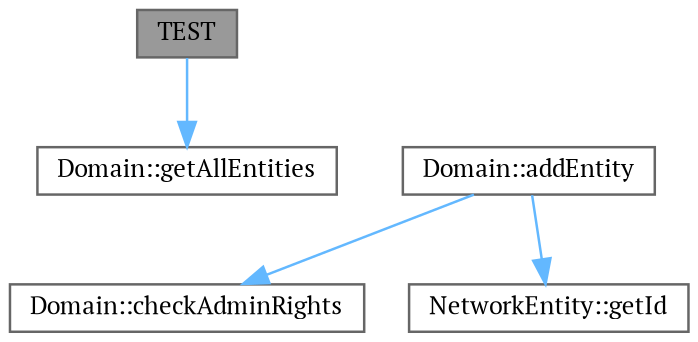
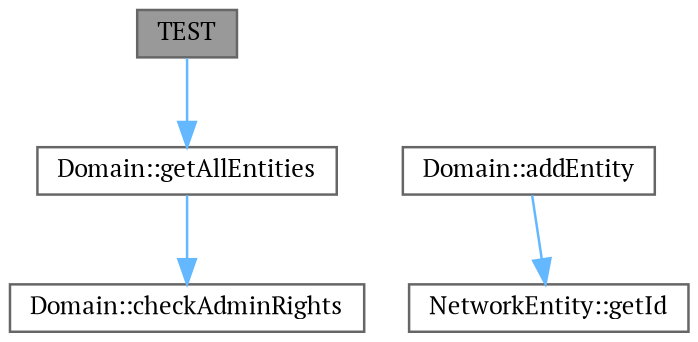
edge "Domain::addEntity" -> "Domain::checkAdminRights": now "Domain::getAllEntities" -> "Domain::checkAdminRights"
